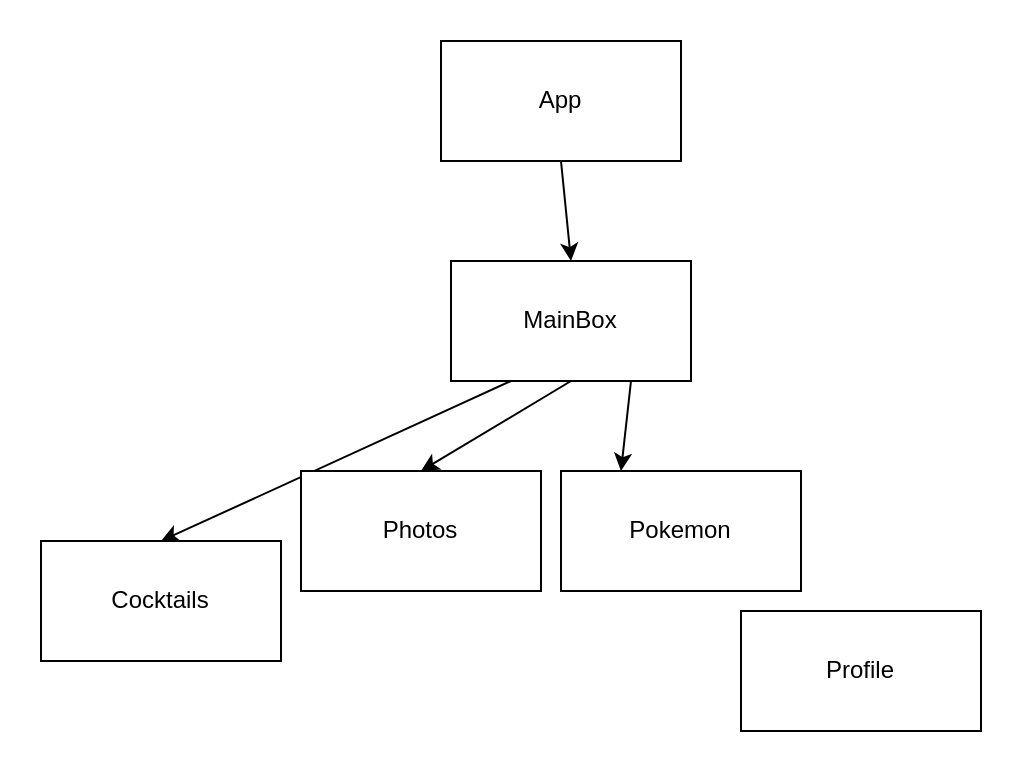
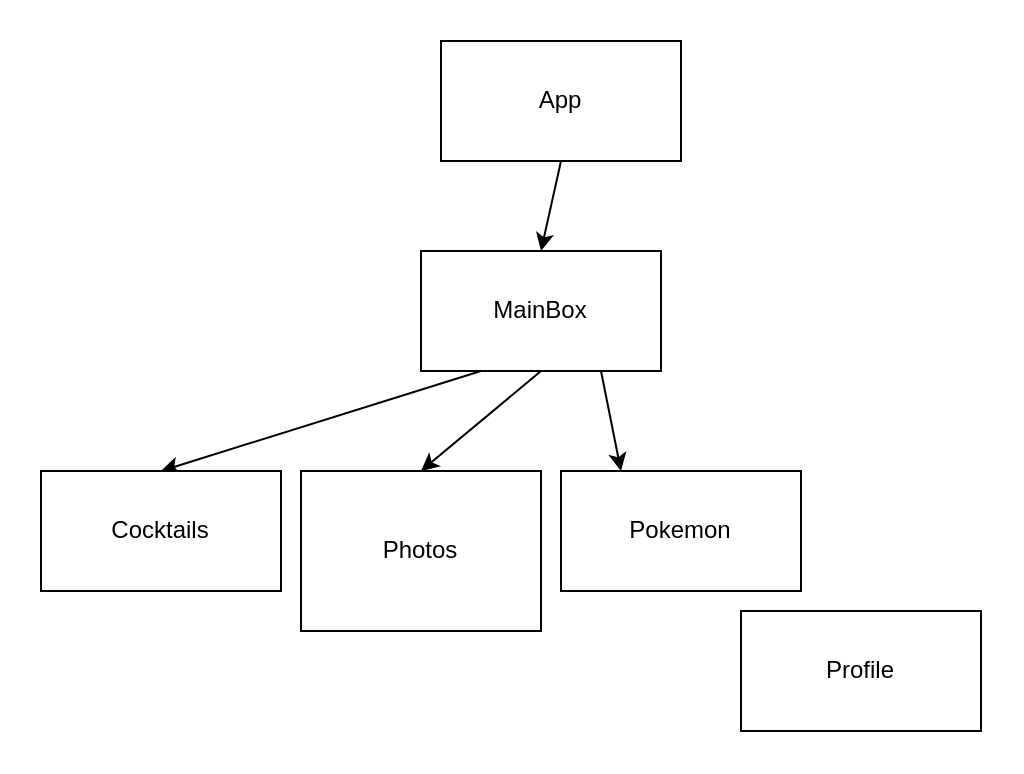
node "MainBox": moved (571, 321) -> (541, 311)
node "Photos": size 240x120 -> 240x160
node "Cocktails": moved (161, 601) -> (161, 531)
